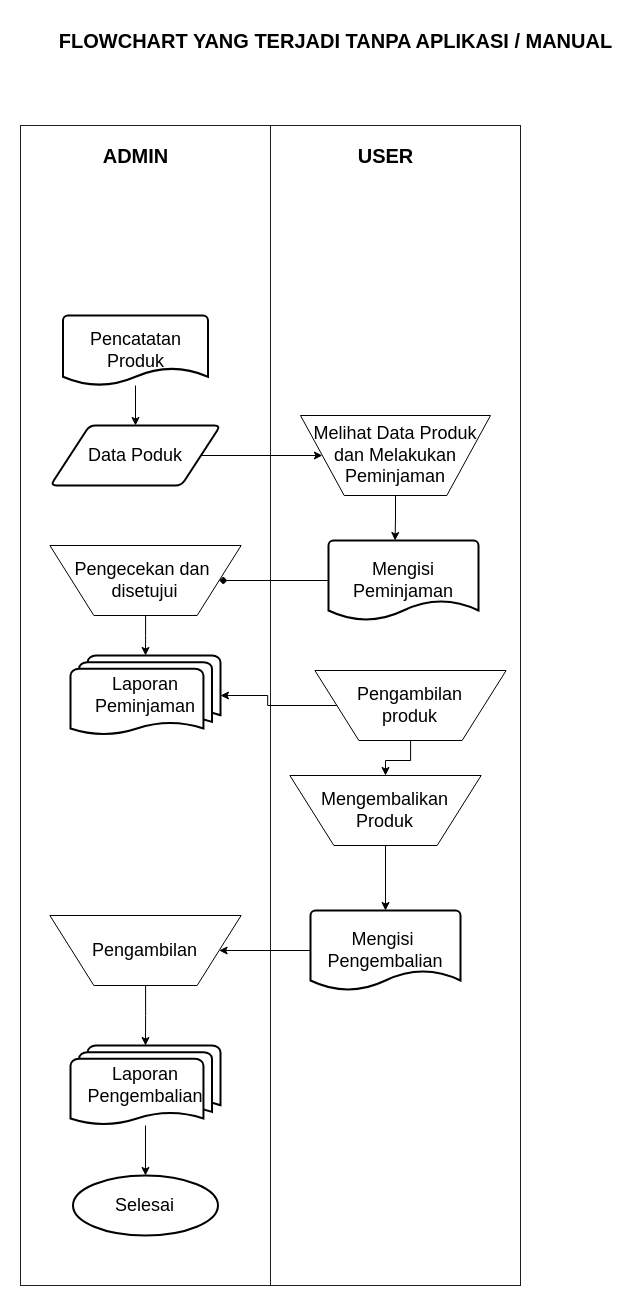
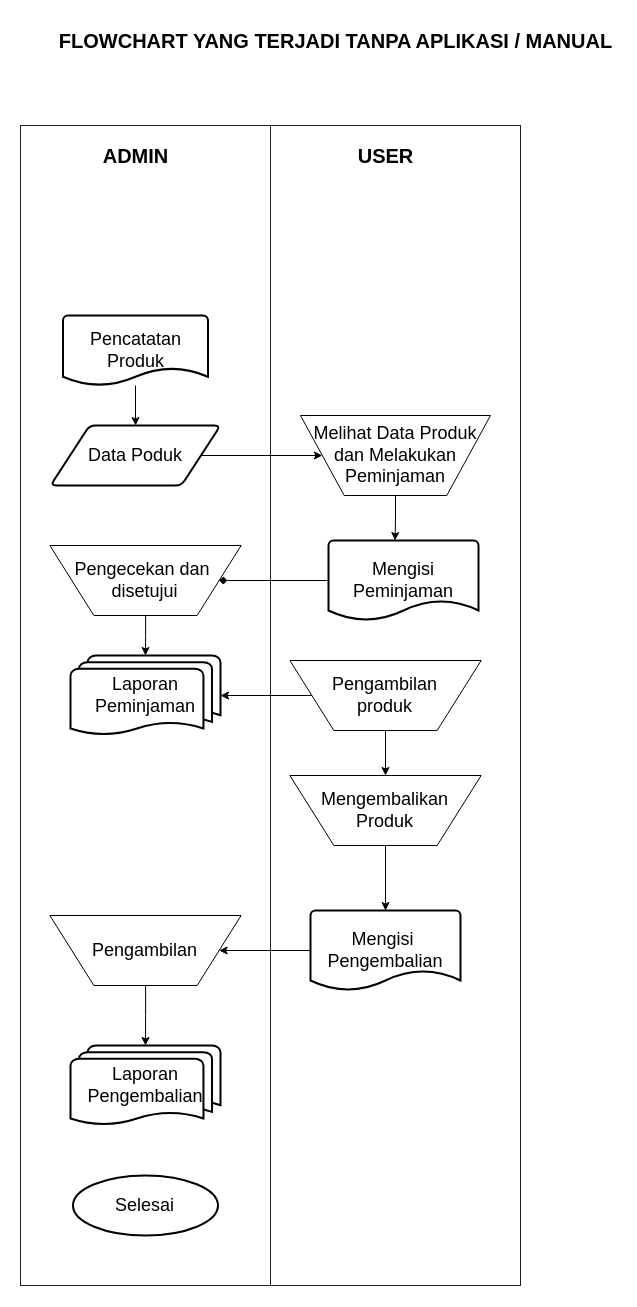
node "Pengambilan produk": moved (411, 706) -> (386, 696)
edge "Laporan Pengembalian" -> "Selesai": removed
